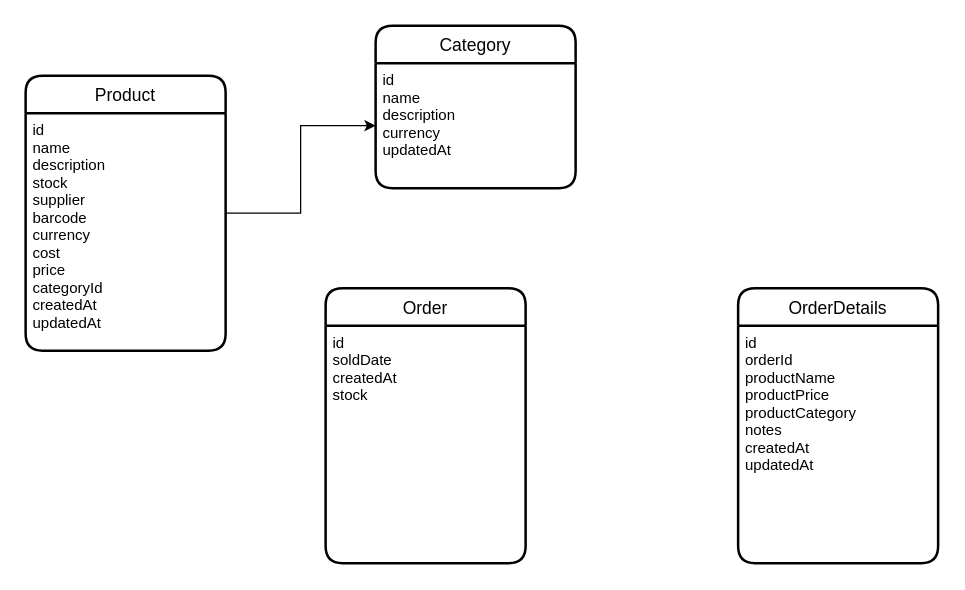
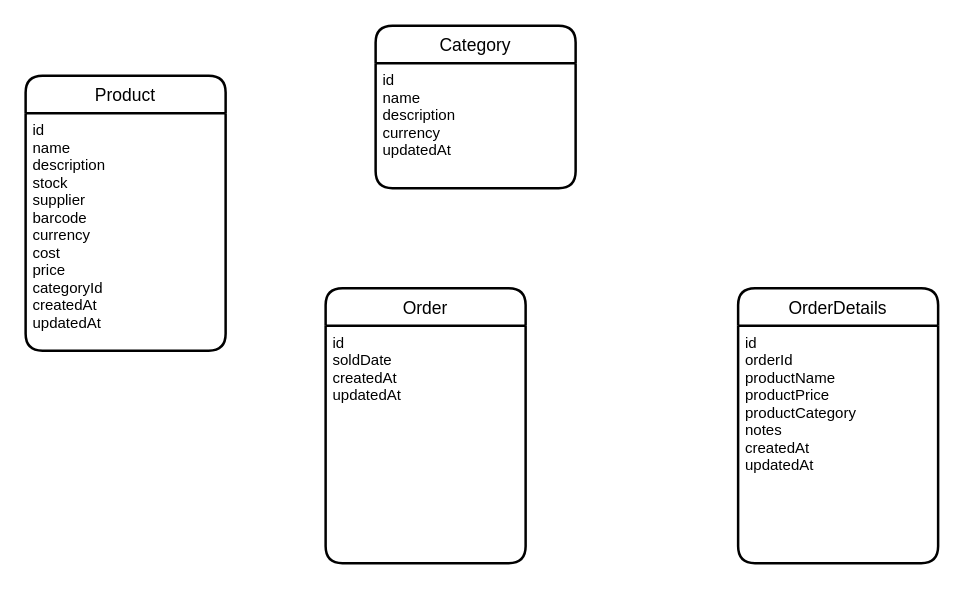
edge "Product" -> "id name description currency updatedAt": removed
node "id soldDate createdAt stock": label "id soldDate createdAt stock" -> "id soldDate createdAt updatedAt"
